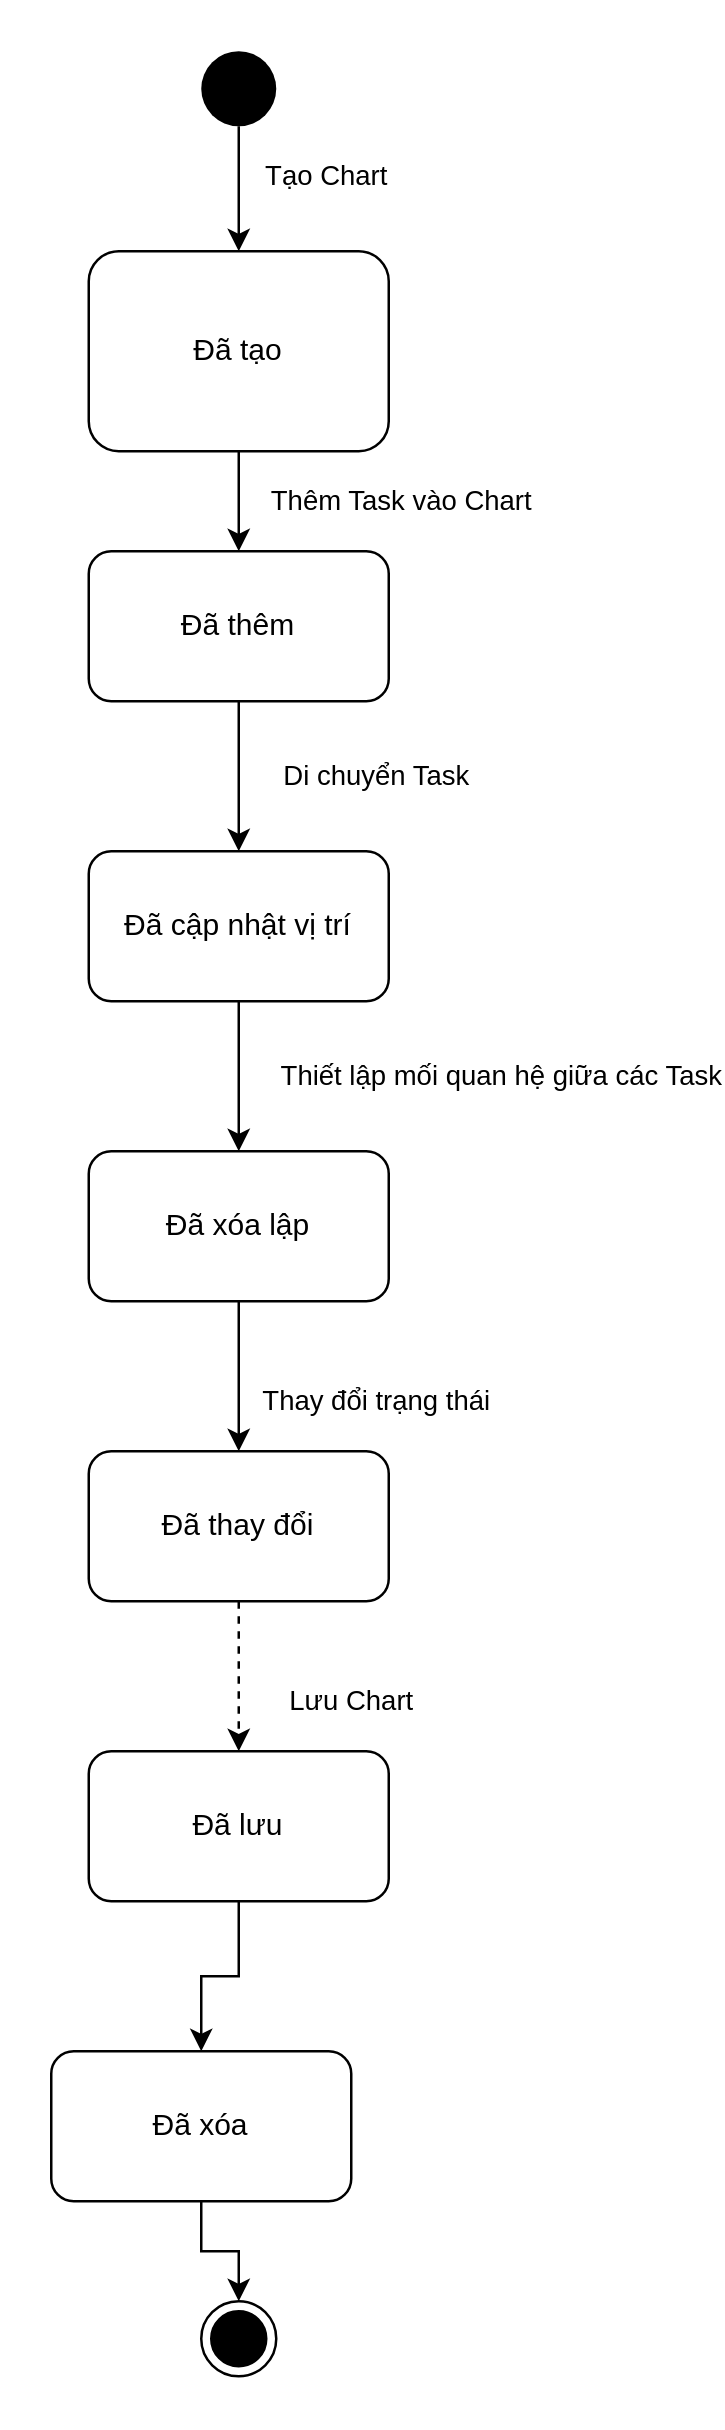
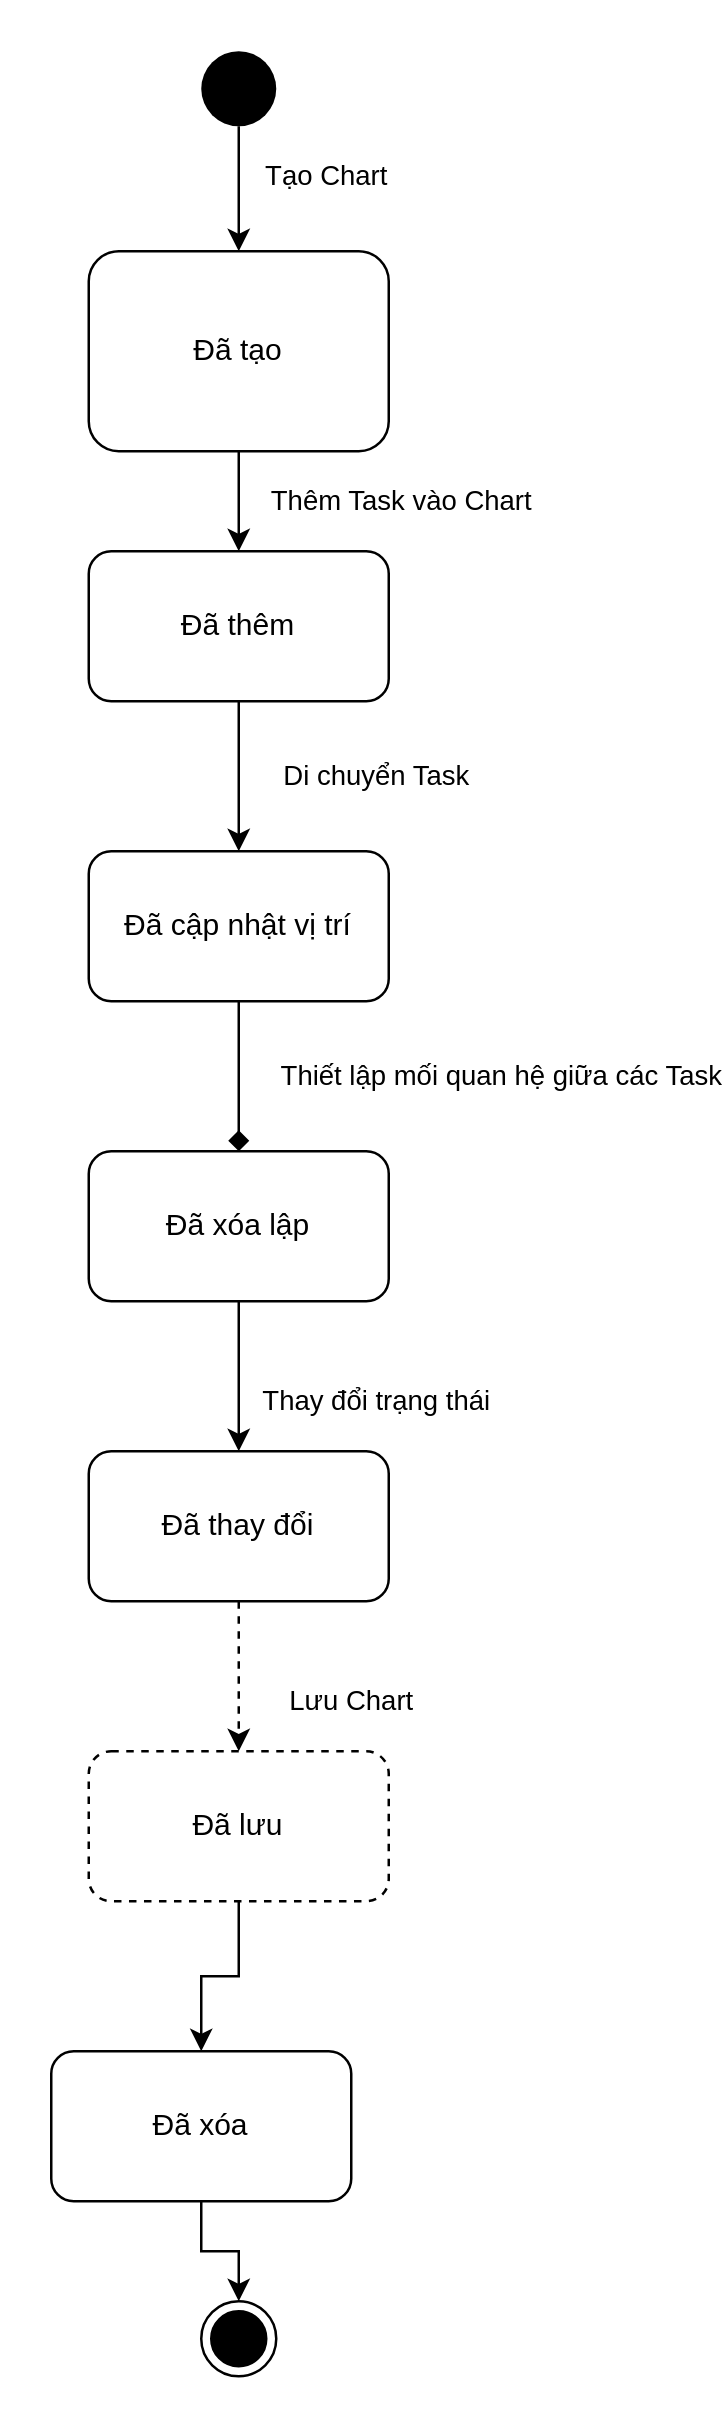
edge "Đã cập nhật vị trí" -> "Đã xóa lập": arrowhead classic -> diamond
node "Đã lưu": style solid -> dashed
